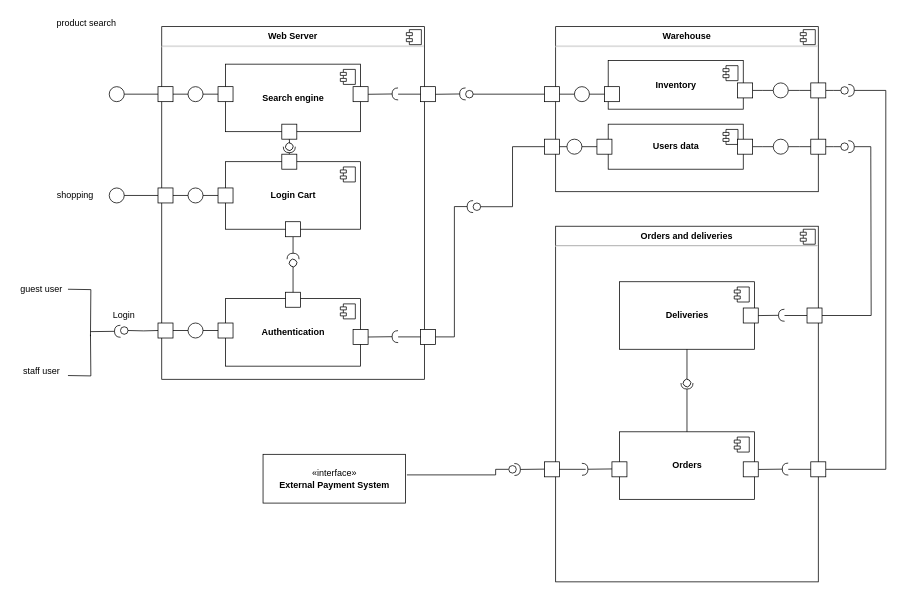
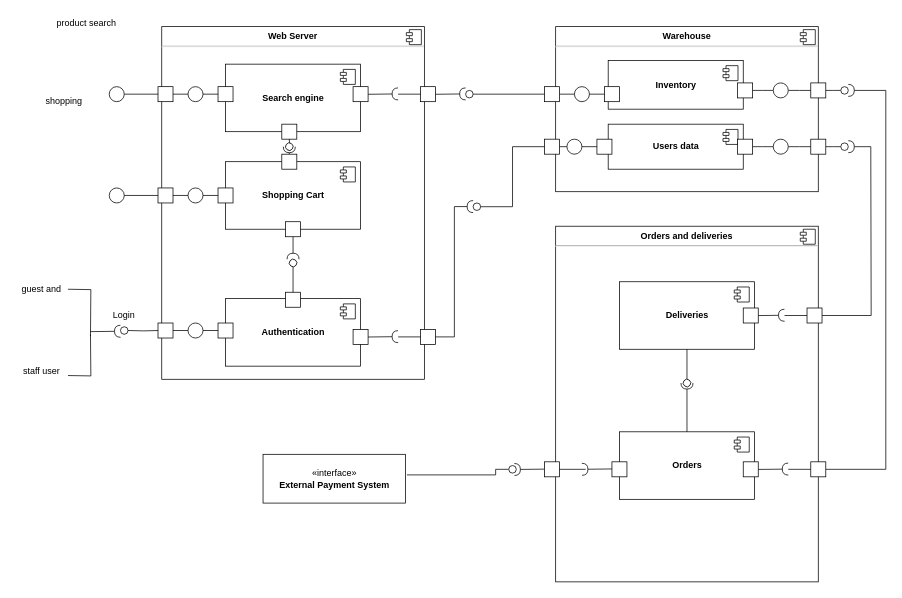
node "shopping": moved (75, 195) -> (64, 102)
node "Login Cart": label "Login Cart" -> "Shopping Cart"
node "guest user": label "guest user" -> "guest and"
